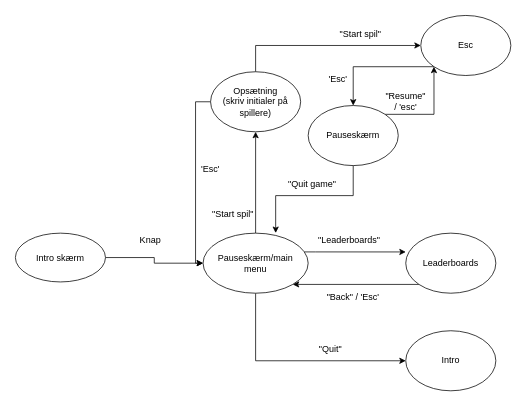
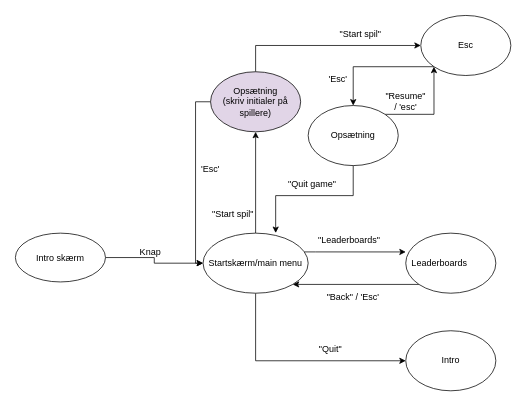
node "Opsætning (skriv initialer på spillere)": fillcolor #ffffff -> #e1d5e7
node "Pauseskærm": label "Pauseskærm" -> "Opsætning"
node "Knap": moved (150, 240) -> (150, 252)
node "Pauseskærm/main menu": label "Pauseskærm/main menu" -> "Startskærm/main menu"
node "Leaderboards": moved (450, 263) -> (439, 263)
